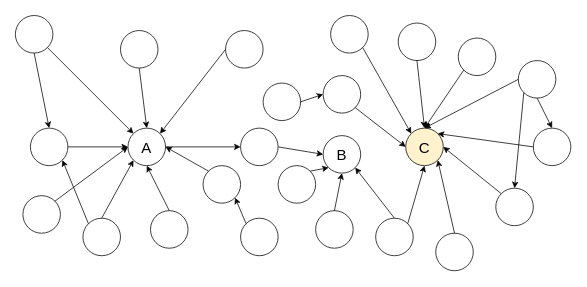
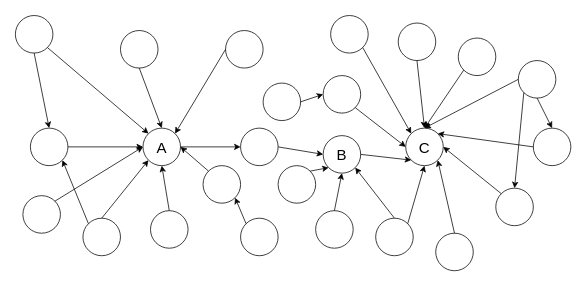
node "A": moved (147, 147) -> (162, 147)
node "C": fillcolor #fff2cc -> #ffffff
edge "B" -> "C": added
